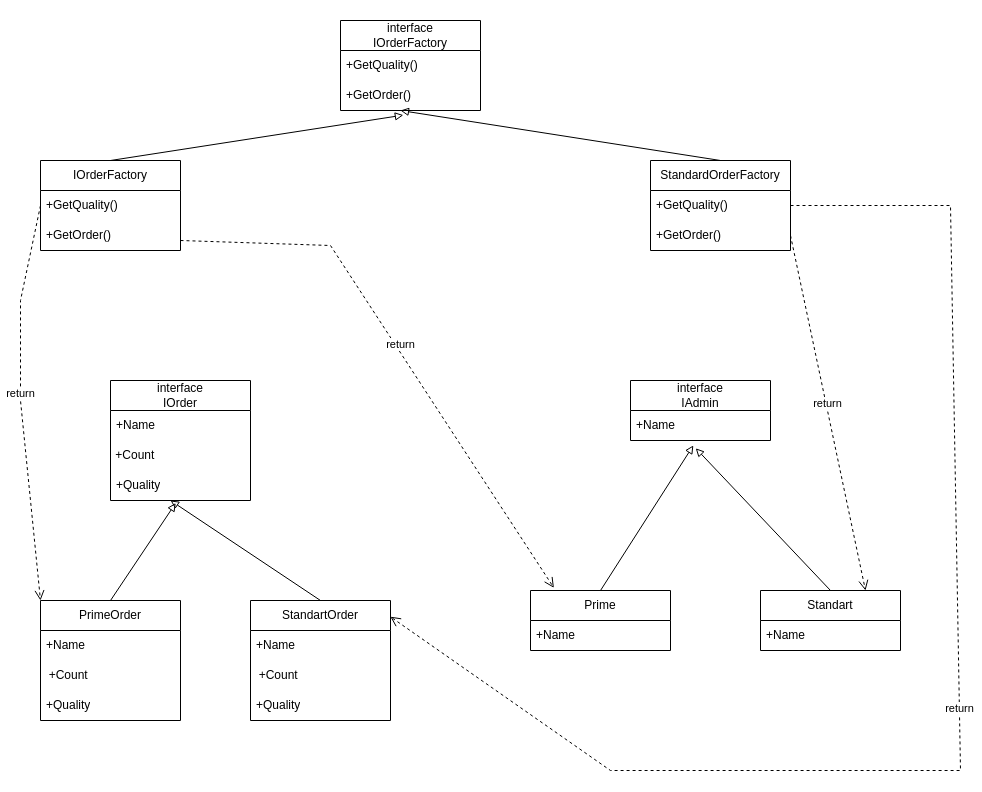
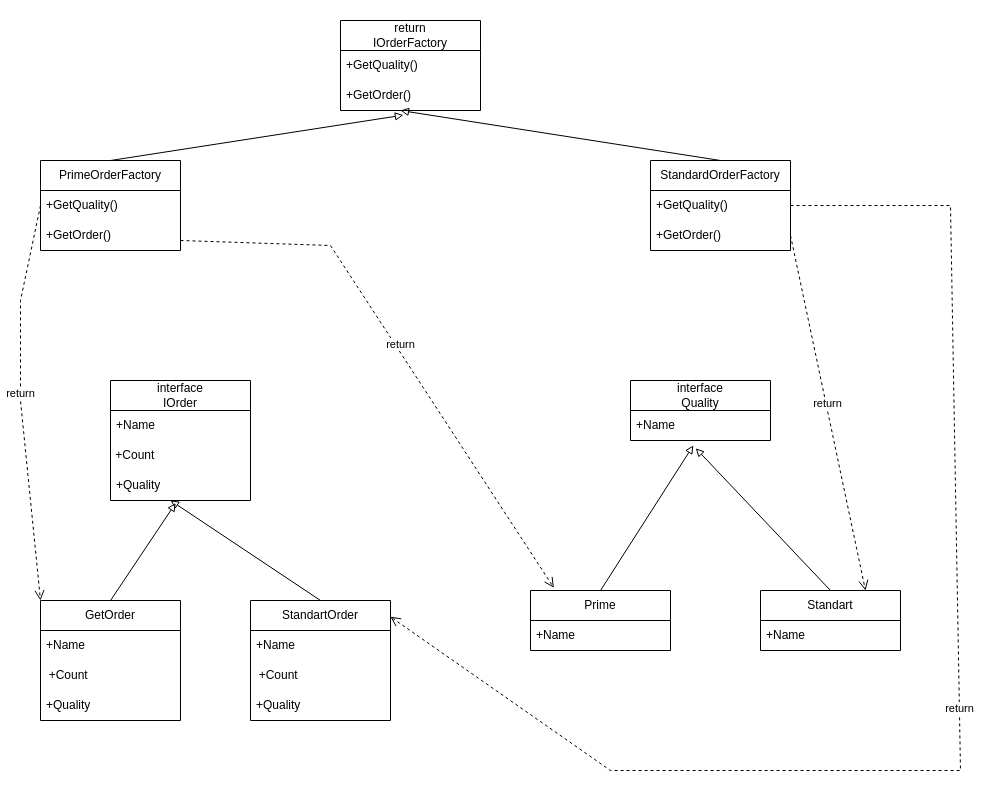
node "interface IOrderFactory": label "interface IOrderFactory" -> "return IOrderFactory"
node "IOrderFactory": label "IOrderFactory" -> "PrimeOrderFactory"
node "interface IAdmin": label "interface IAdmin" -> "interface Quality"
node "PrimeOrder": label "PrimeOrder" -> "GetOrder"
